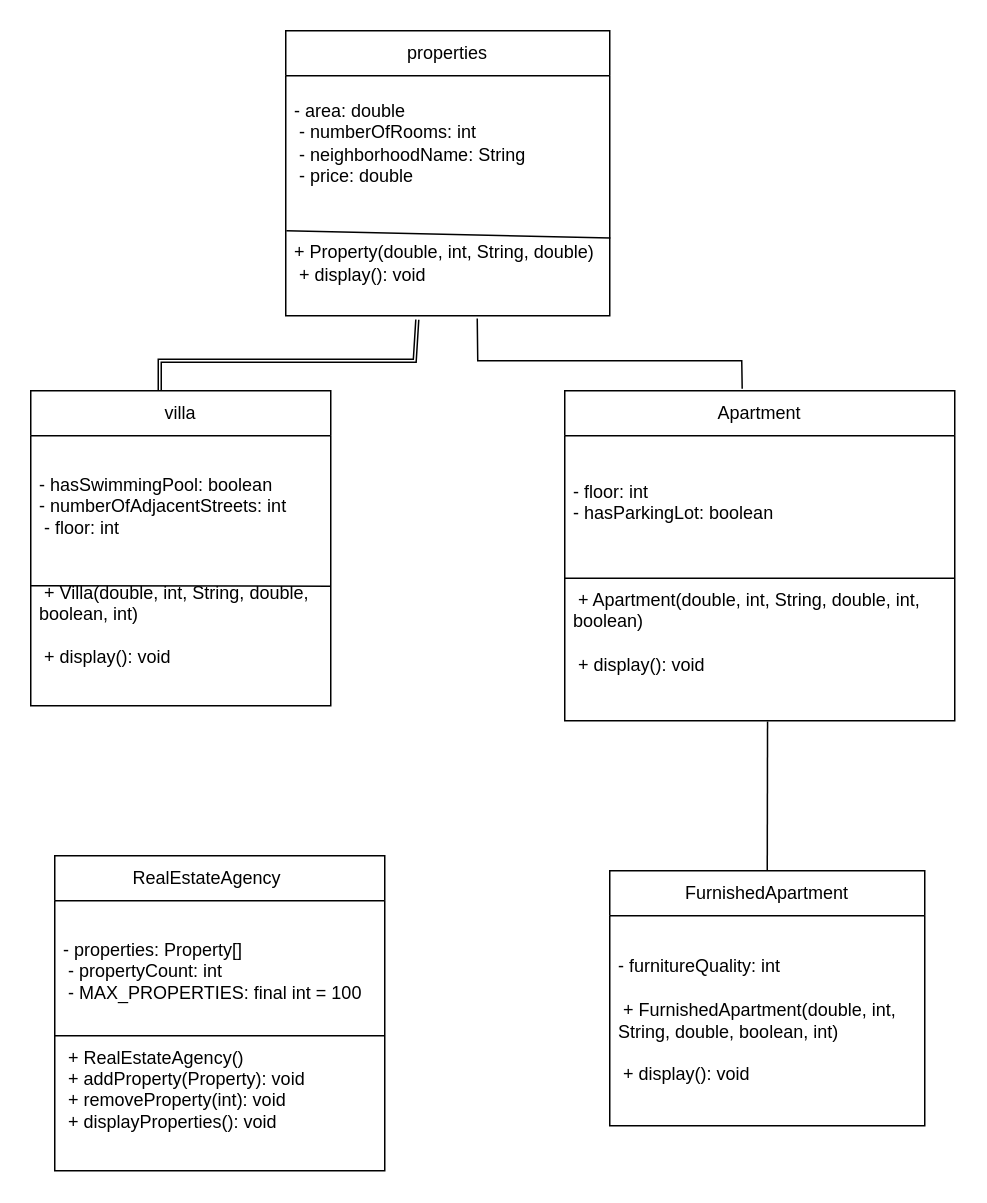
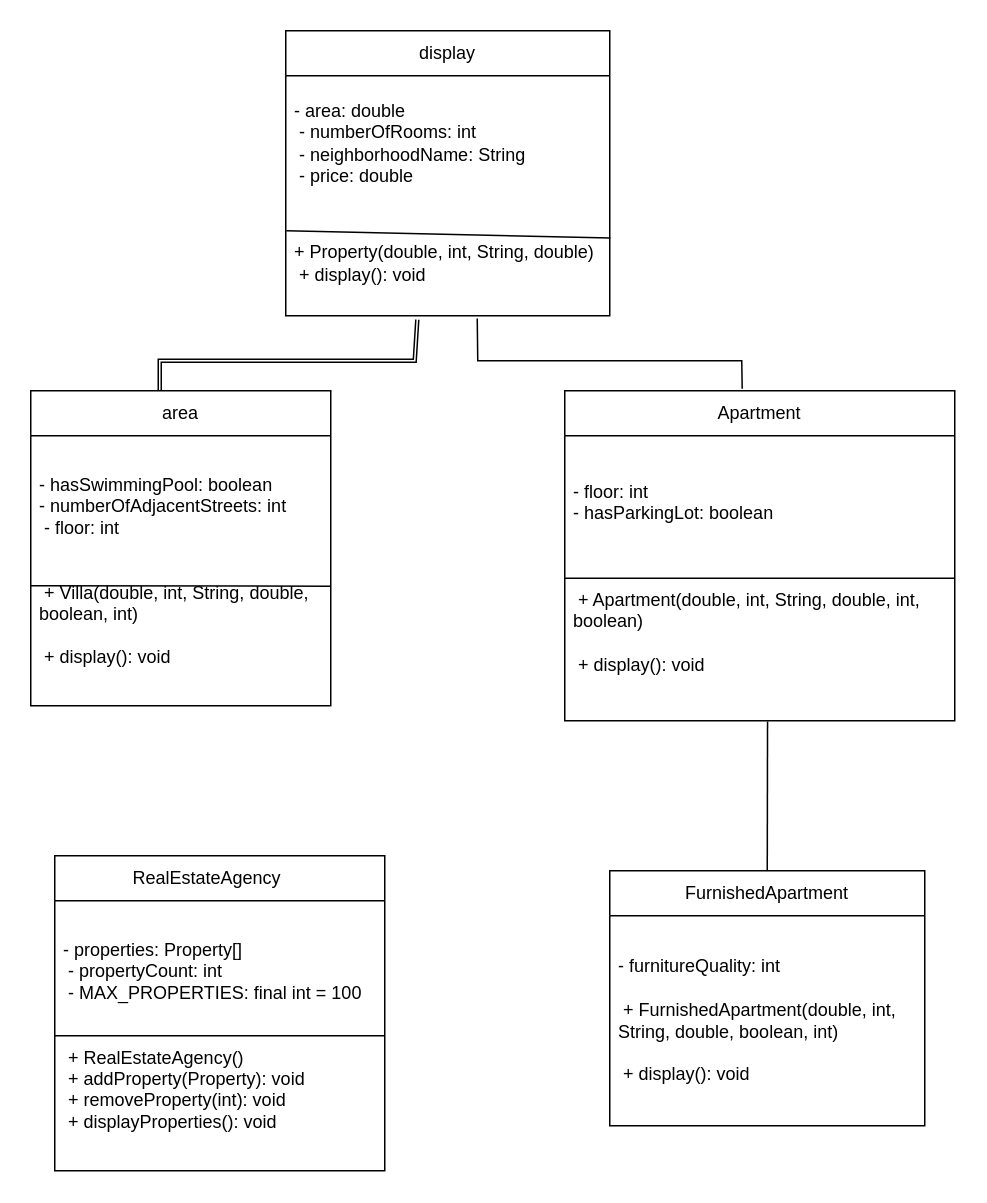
node "properties": label "properties" -> "display"
node "villa": label "villa" -> "area"
